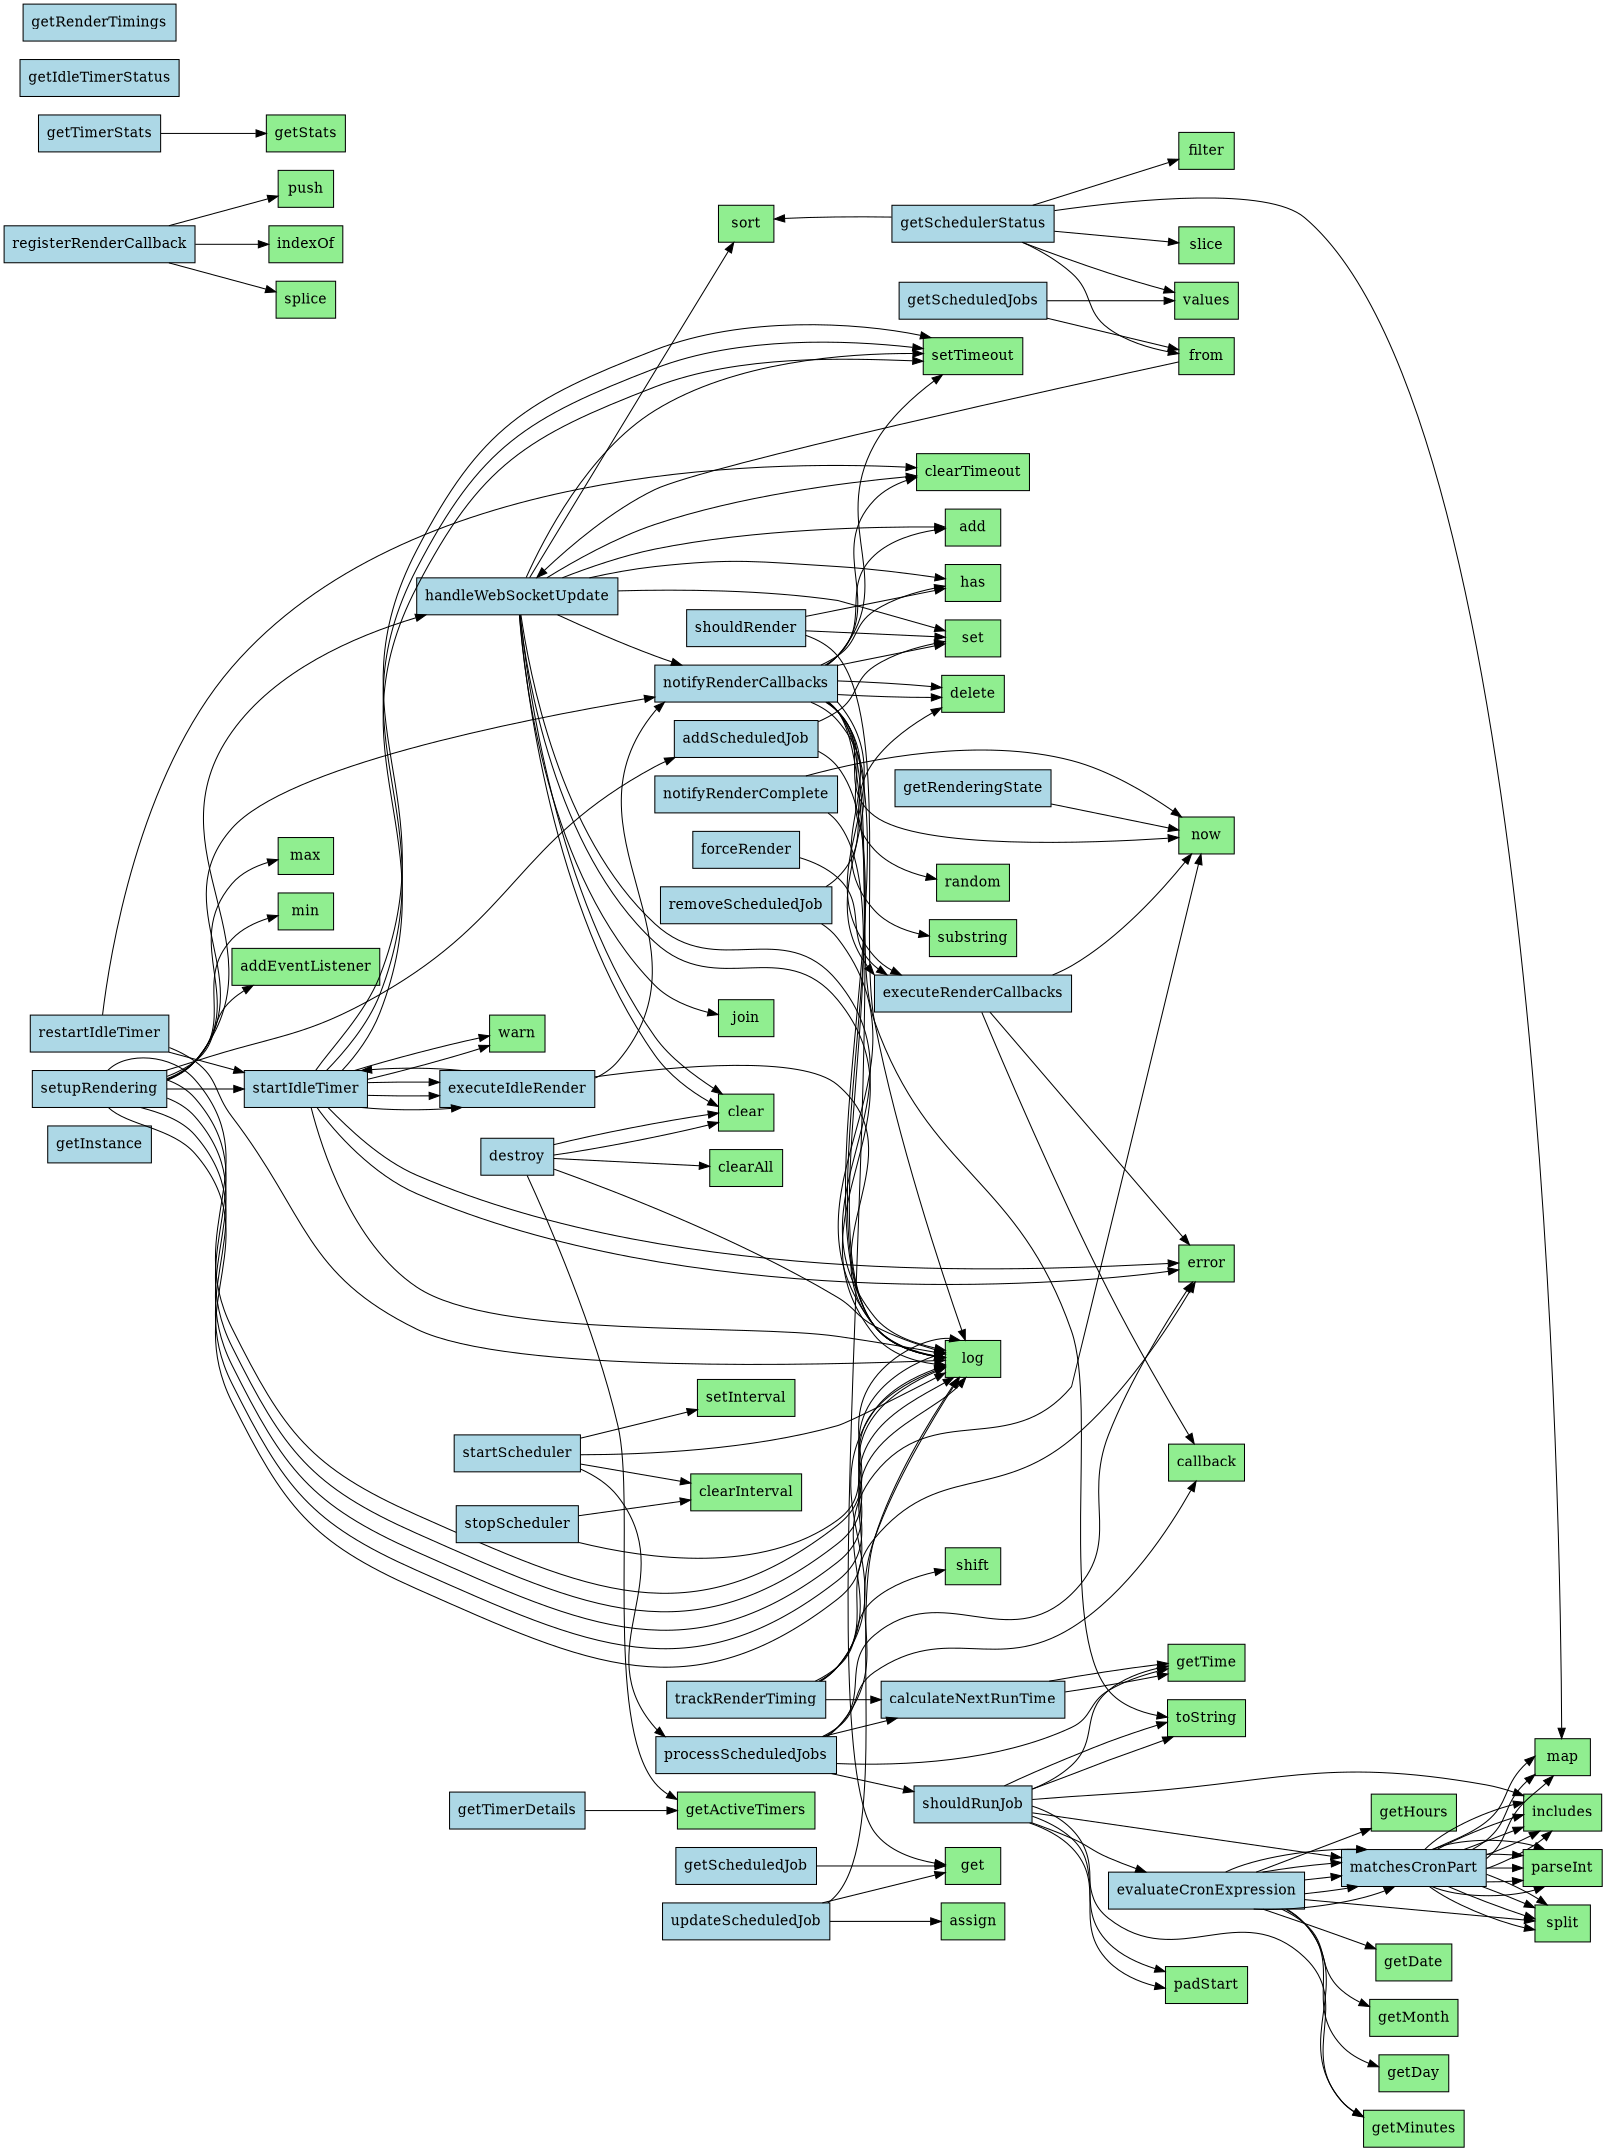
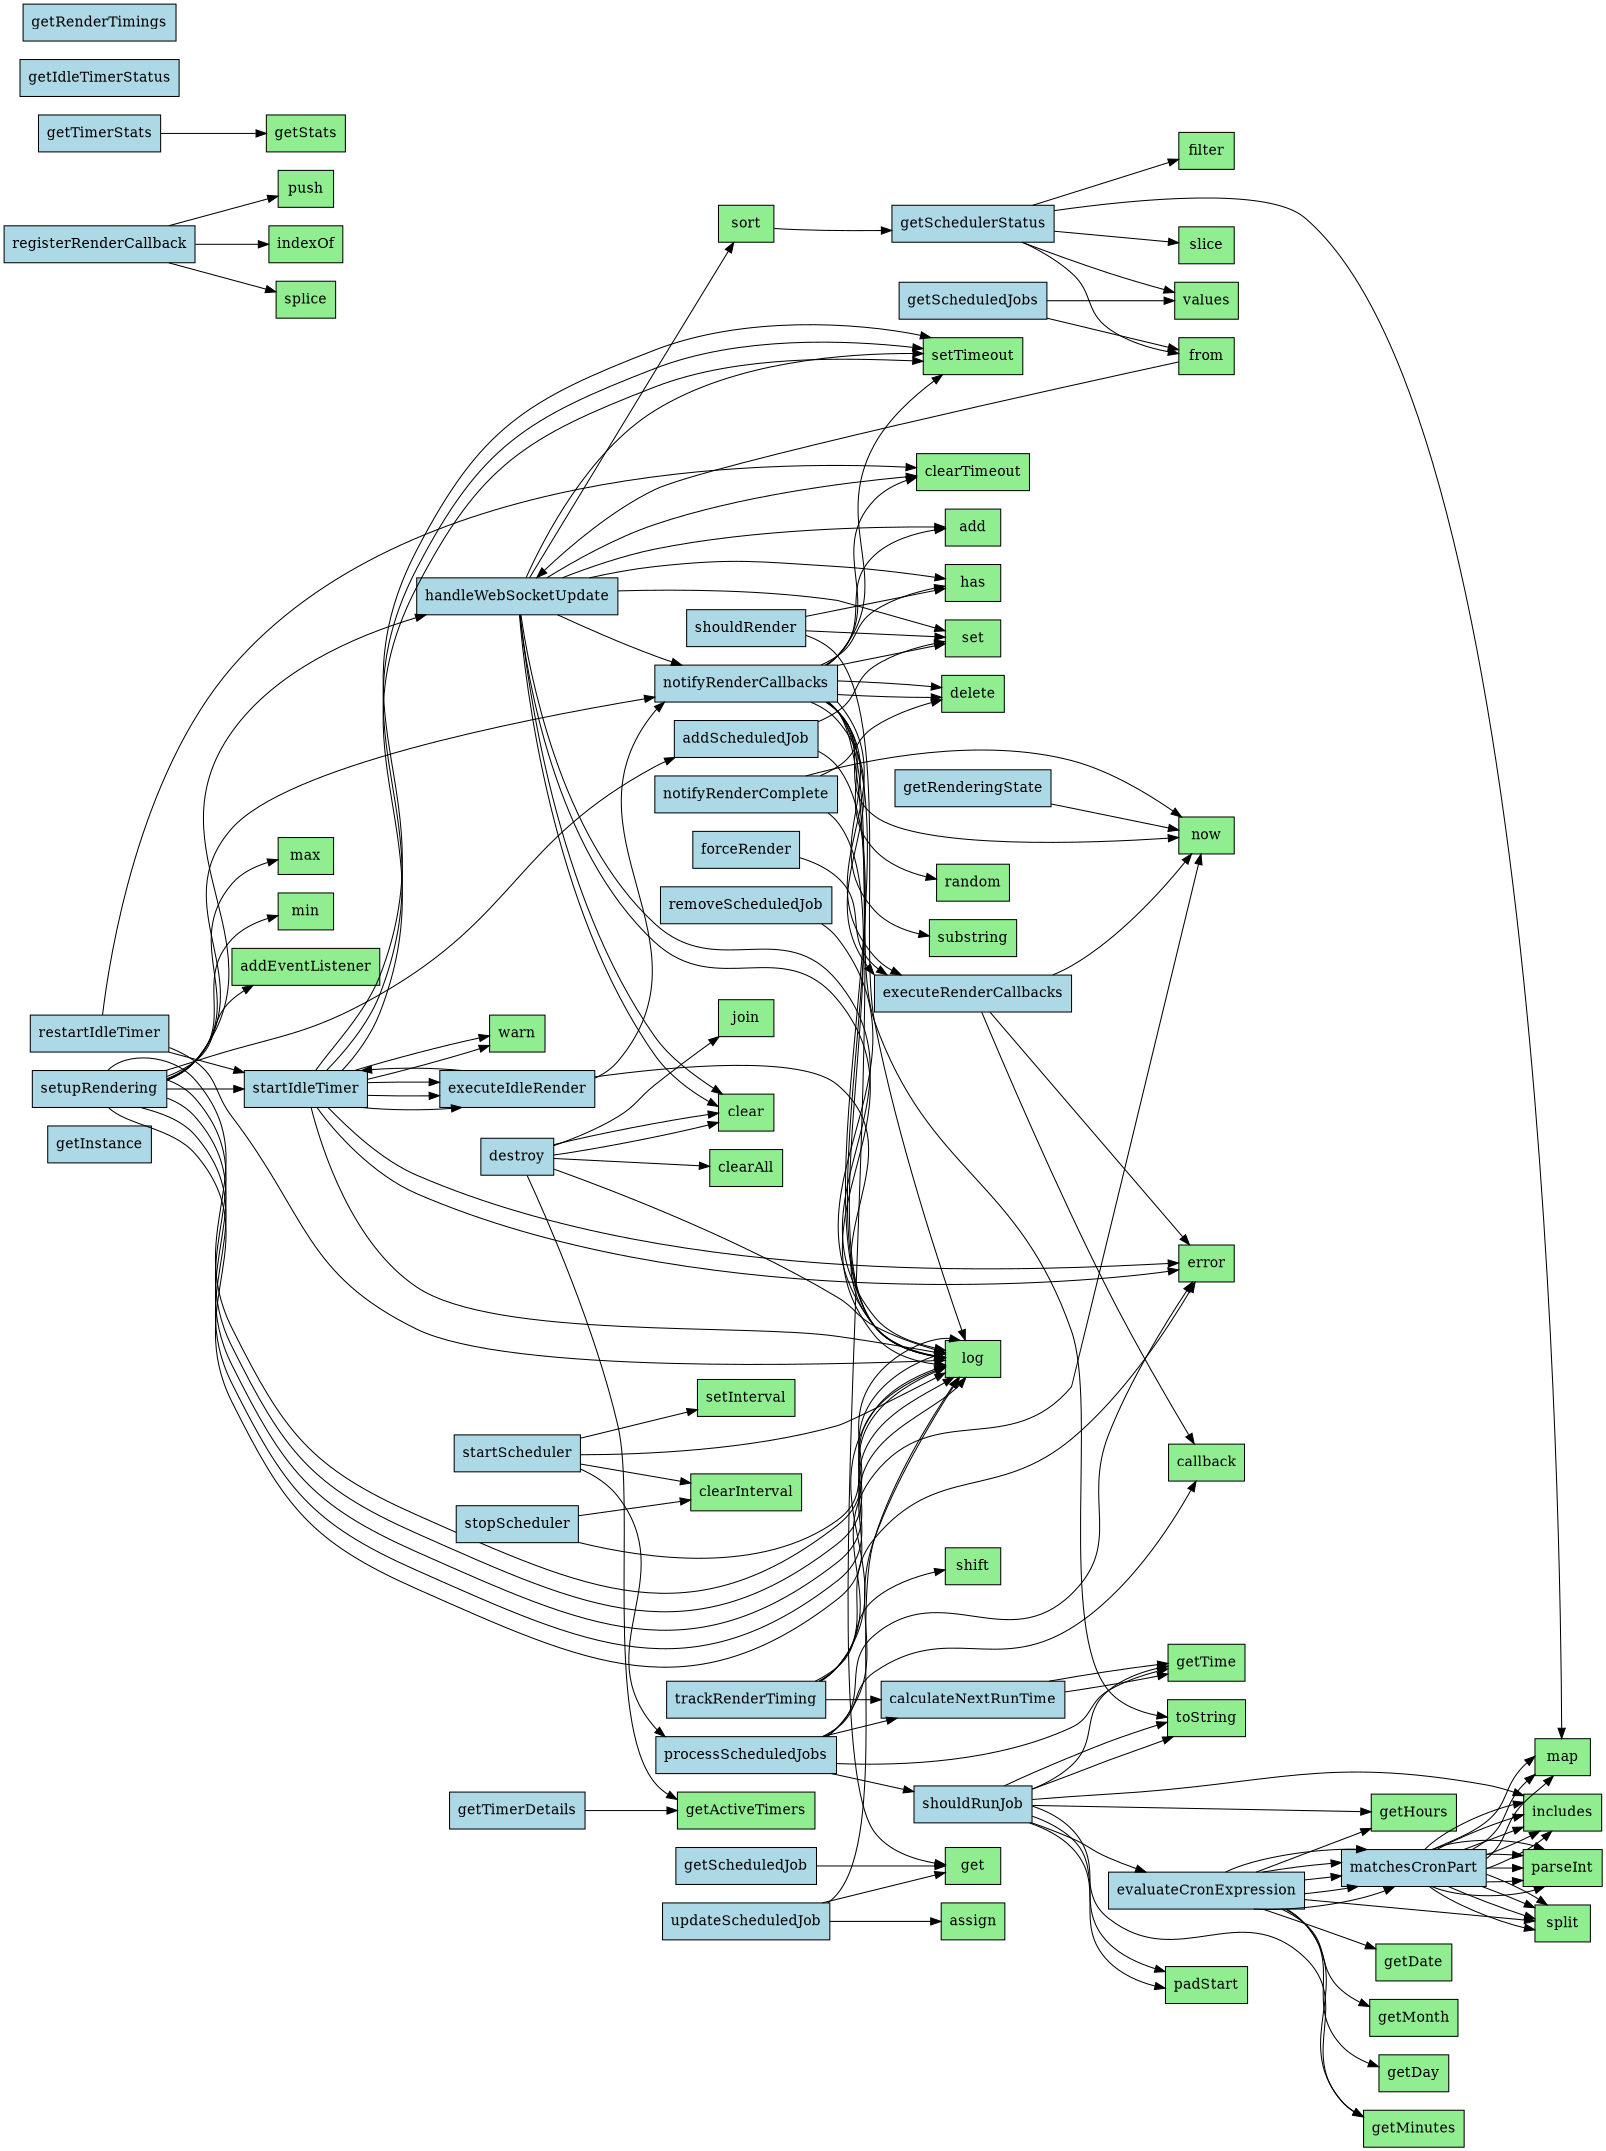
edge "getSchedulerStatus" -> "sort": reversed
edge "removeScheduledJob" -> "delete": now "notifyRenderComplete" -> "delete"
edge "handleWebSocketUpdate" -> "join": now "destroy" -> "join"
edge "shouldRunJob" -> "matchesCronPart": now "shouldRunJob" -> "getHours"
